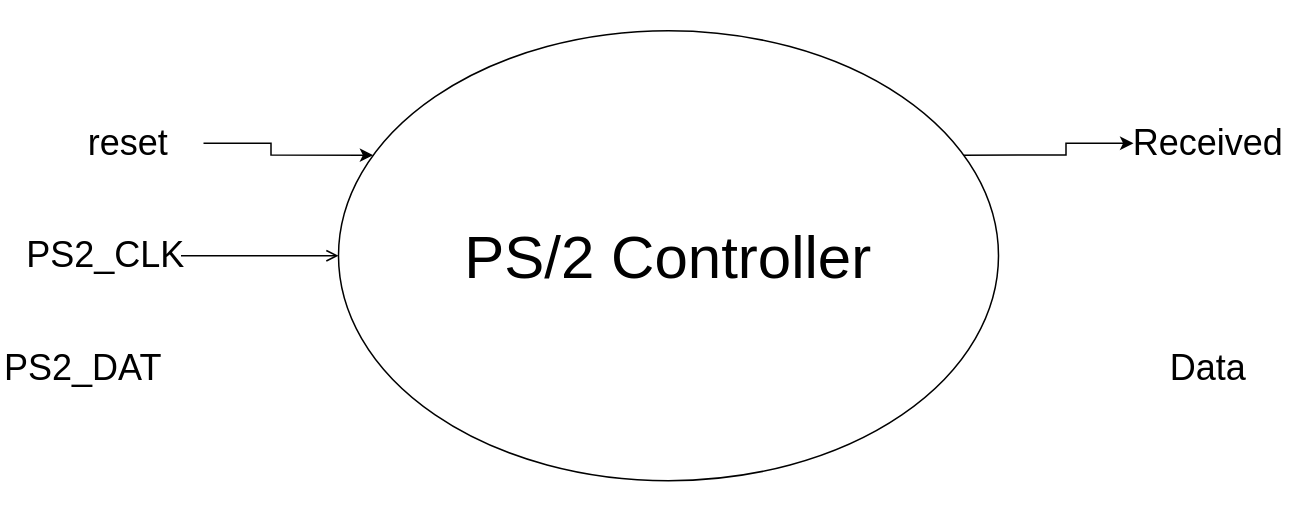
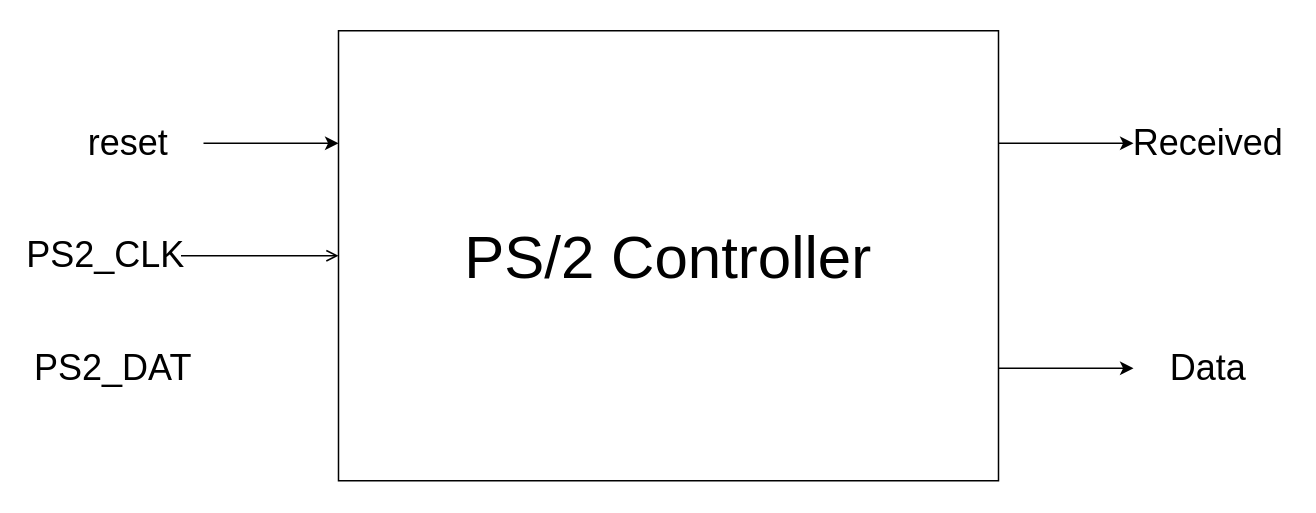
node "PS/2 Controller": shape ellipse -> rectangle
node "PS2_DAT": moved (83, 368) -> (113, 368)
edge "PS/2 Controller" -> "Data": added
